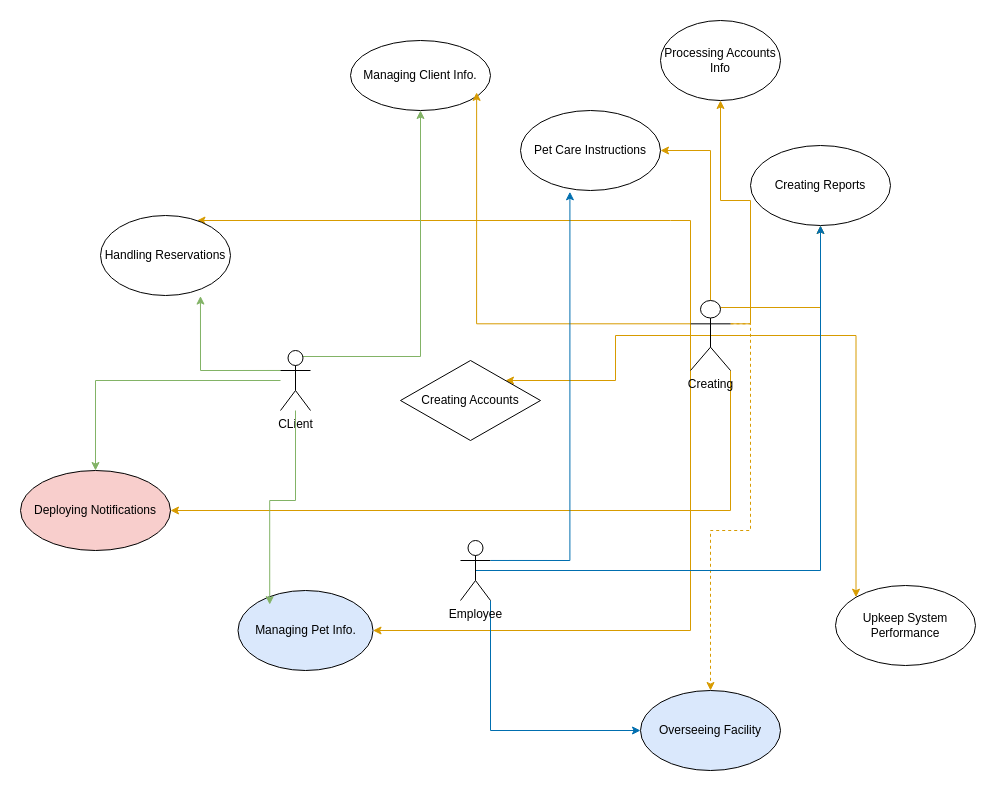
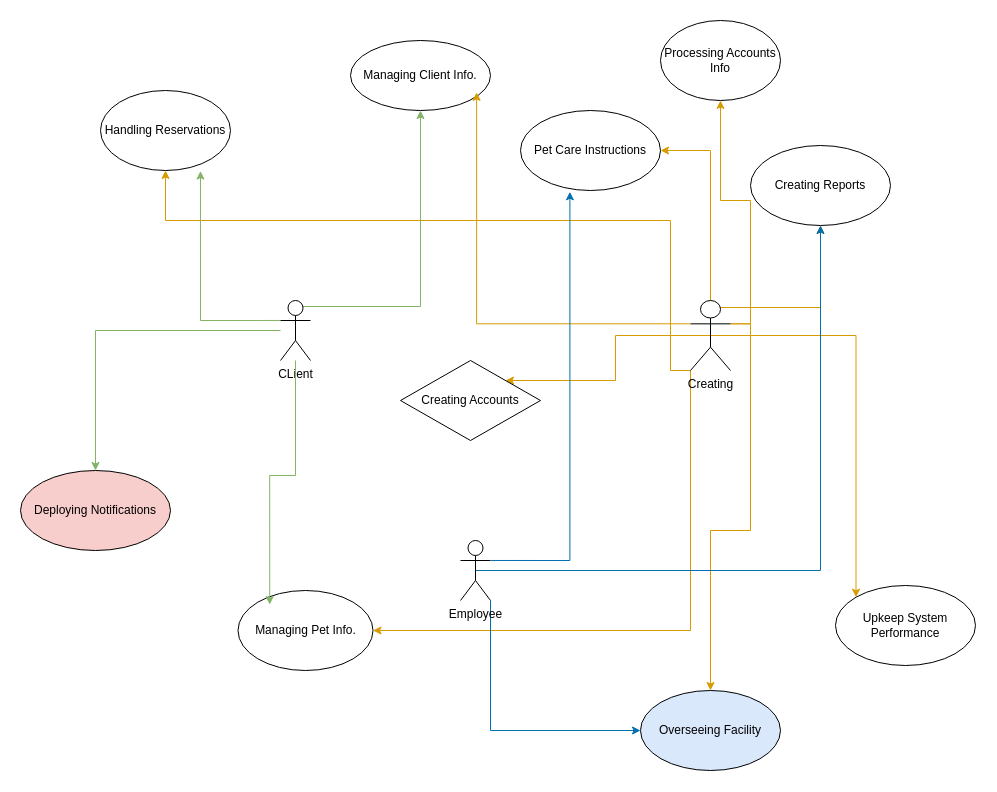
node "Handling Reservations": moved (166, 256) -> (166, 131)
node "CLient": moved (296, 381) -> (296, 331)
edge "Creating" -> "Deploying Notifications": removed
edge "Creating" -> "Overseeing Facility": style dashed -> solid
node "Managing Pet Info.": fillcolor #dae8fc -> #ffffff
